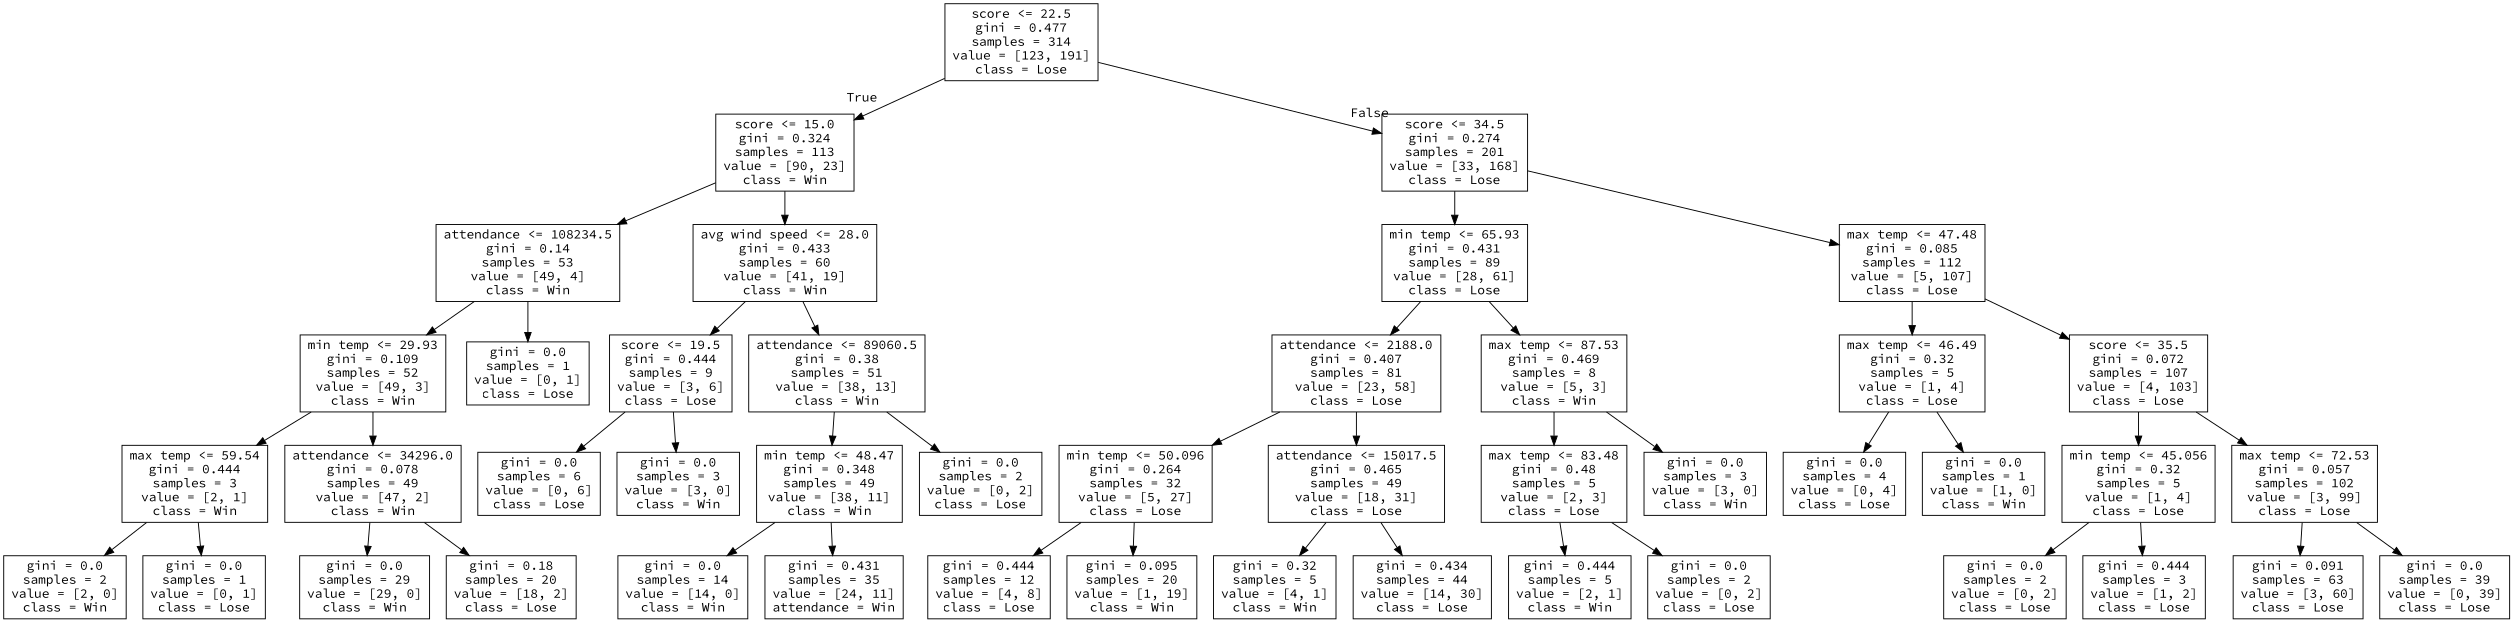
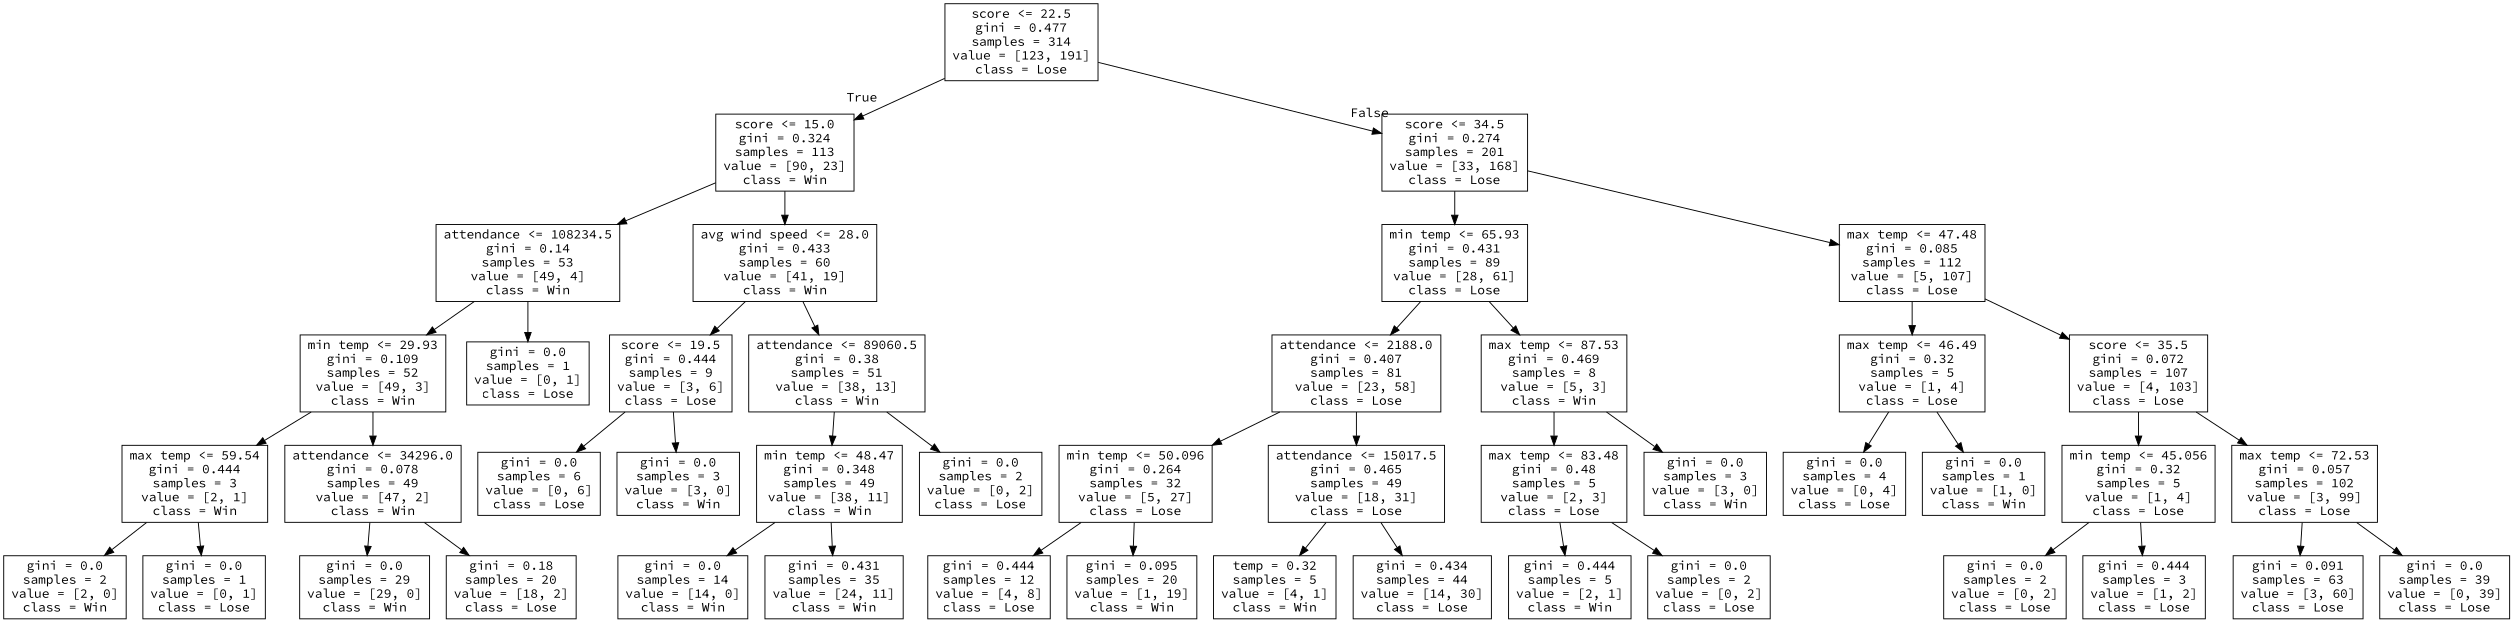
node "gini = 0.431 samples = 35 value = [24, 11] attendance = Win": label "gini = 0.431 samples = 35 value = [24, 11] attendance = Win" -> "gini = 0.431 samples = 35 value = [24, 11] class = Win"
node "gini = 0.32 samples = 5 value = [4, 1] class = Win": label "gini = 0.32 samples = 5 value = [4, 1] class = Win" -> "temp = 0.32 samples = 5 value = [4, 1] class = Win"
